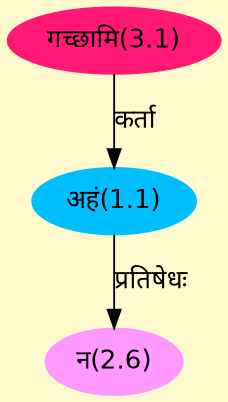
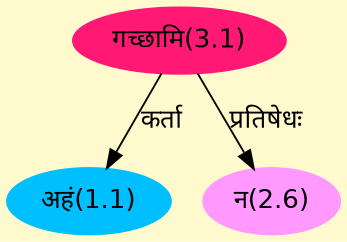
edge "अहं(1.1)" -> "न(2.6)": now "गच्छामि(3.1)" -> "न(2.6)"
